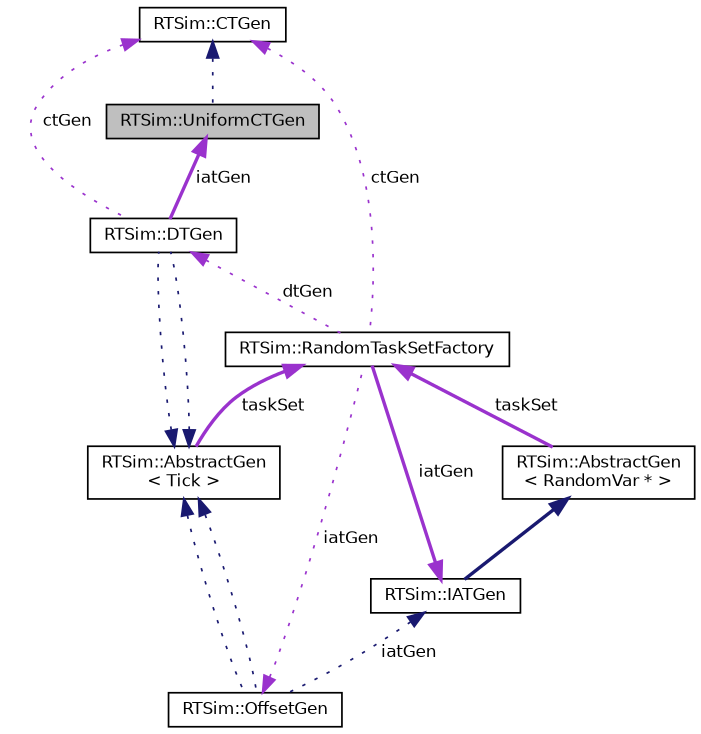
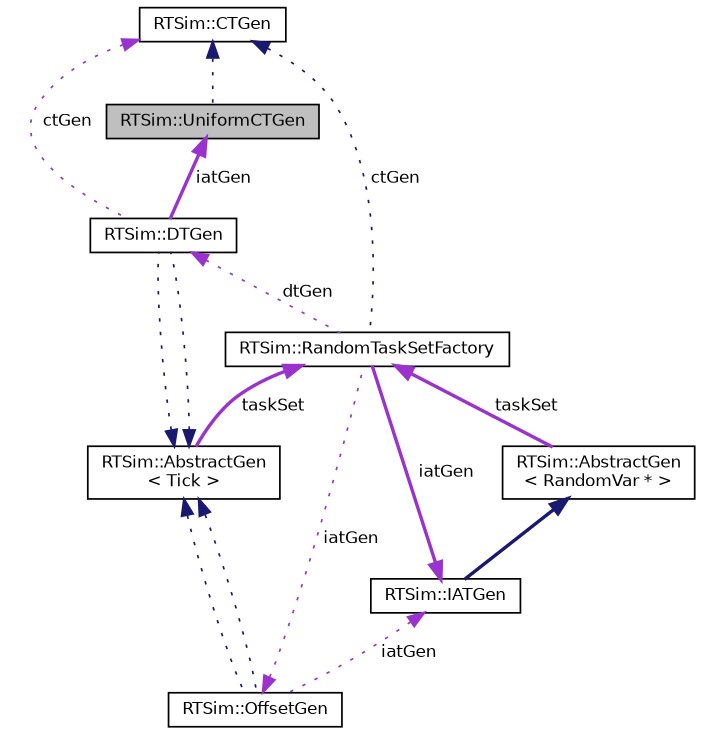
edge "RTSim::RandomTaskSetFactory" -> "RTSim::CTGen": color darkorchid3 -> midnightblue
edge "RTSim::OffsetGen" -> "RTSim::IATGen": color midnightblue -> darkorchid3
